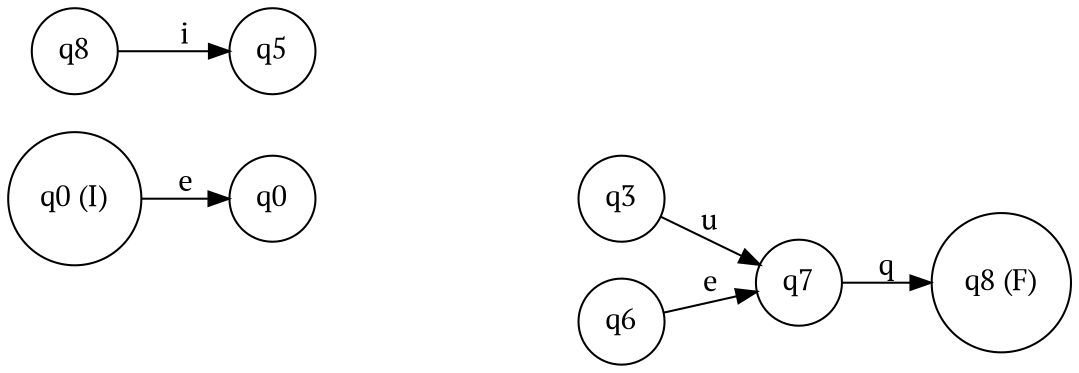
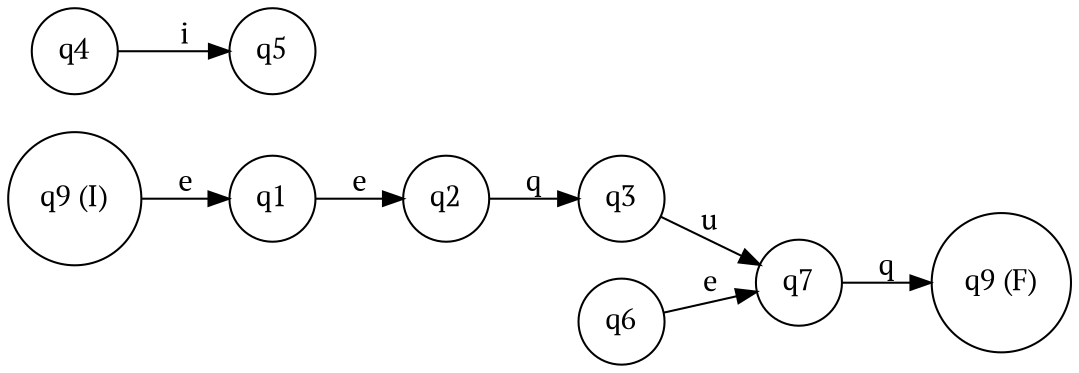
node "q8": label "q8" -> "q4"
node "q0 (I)": label "q0 (I)" -> "q9 (I)"
node "q0": label "q0" -> "q1"
node "q2": added
node "q8 (F)": label "q8 (F)" -> "q9 (F)"
